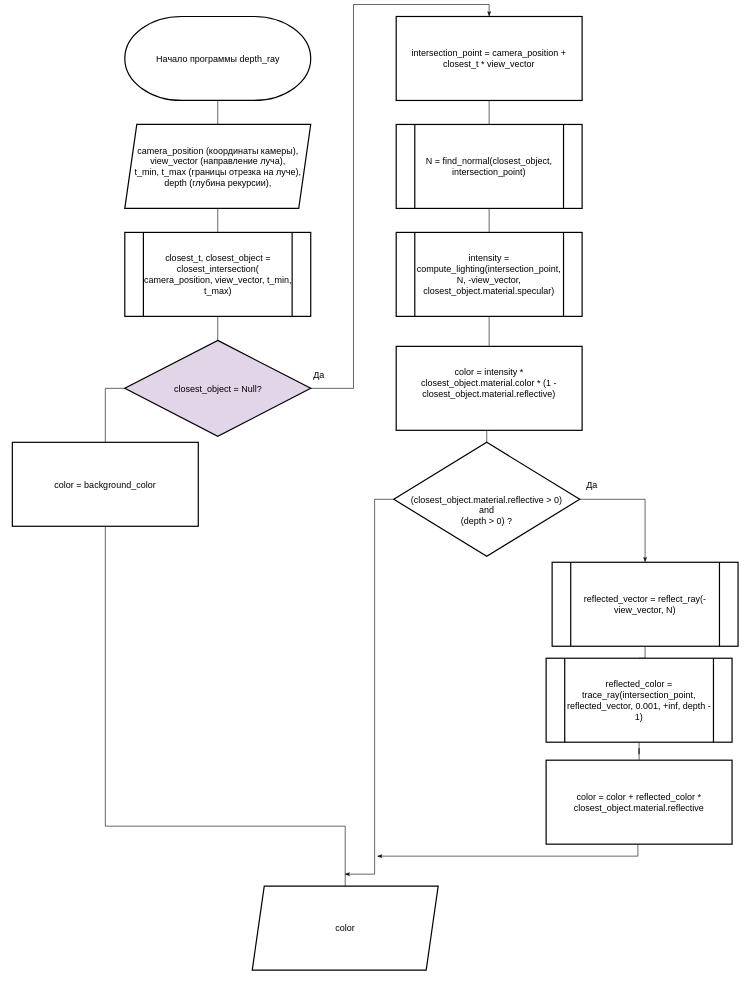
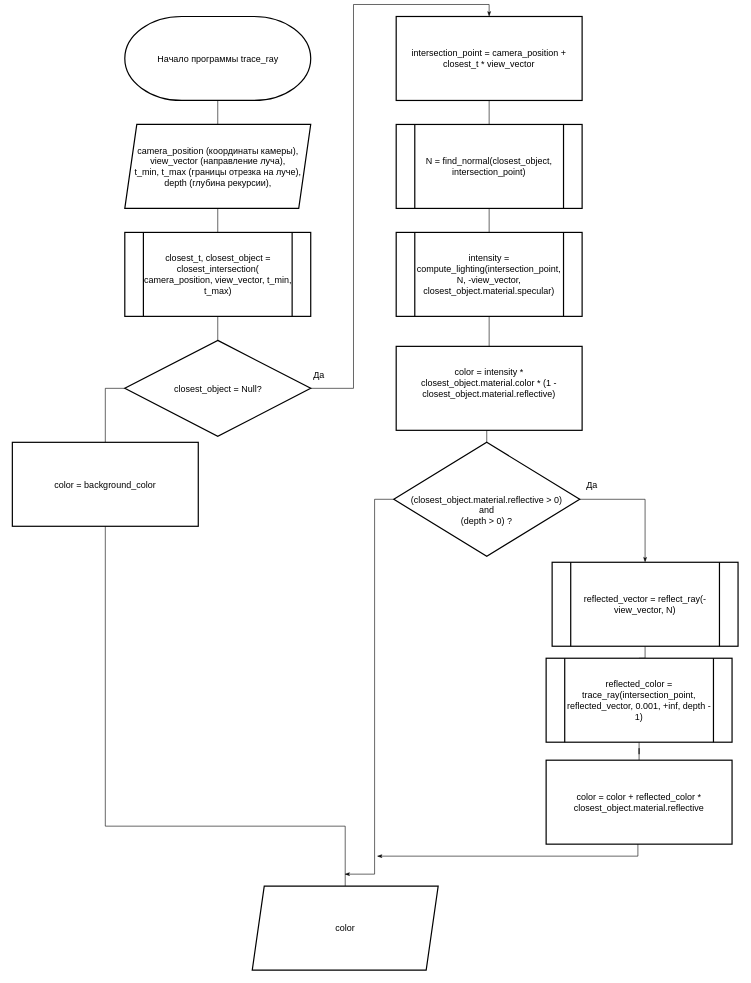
node "Начало программы depth_ray": label "Начало программы depth_ray" -> "Начало программы trace_ray"
node "closest_object = Null?": fillcolor #e1d5e7 -> #ffffff
